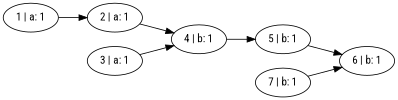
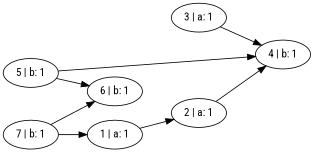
edge "4 | b: 1" -> "5 | b: 1": reversed
edge "7 | b: 1" -> "1 | a: 1": added
